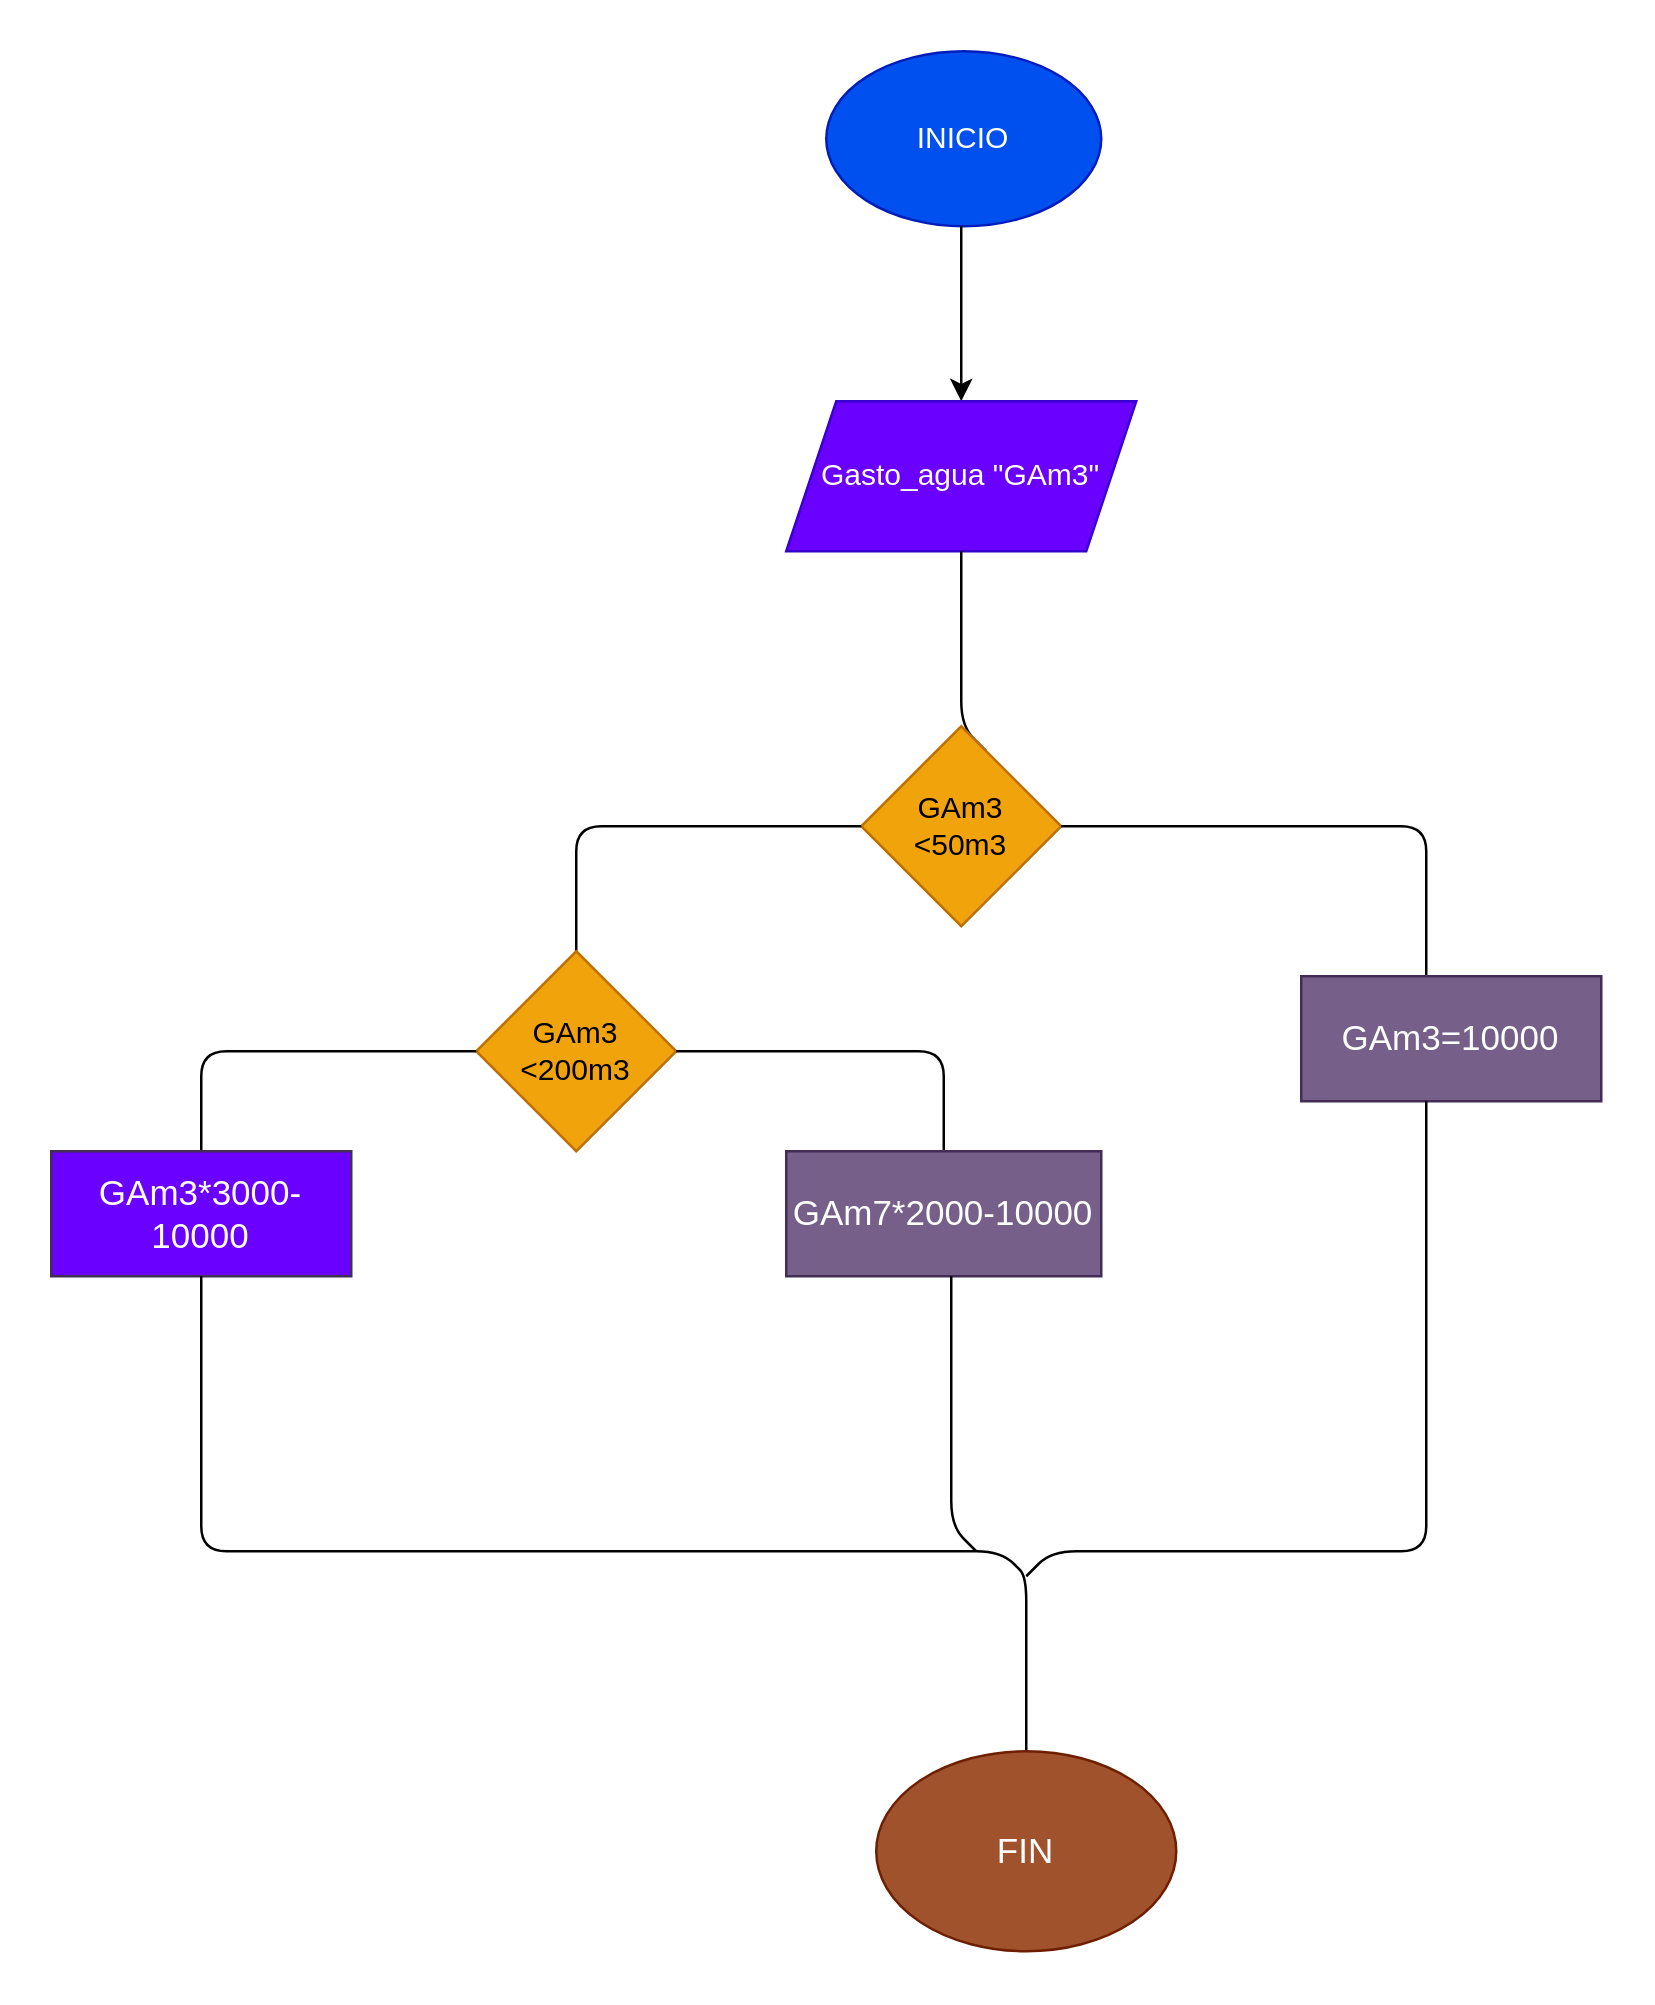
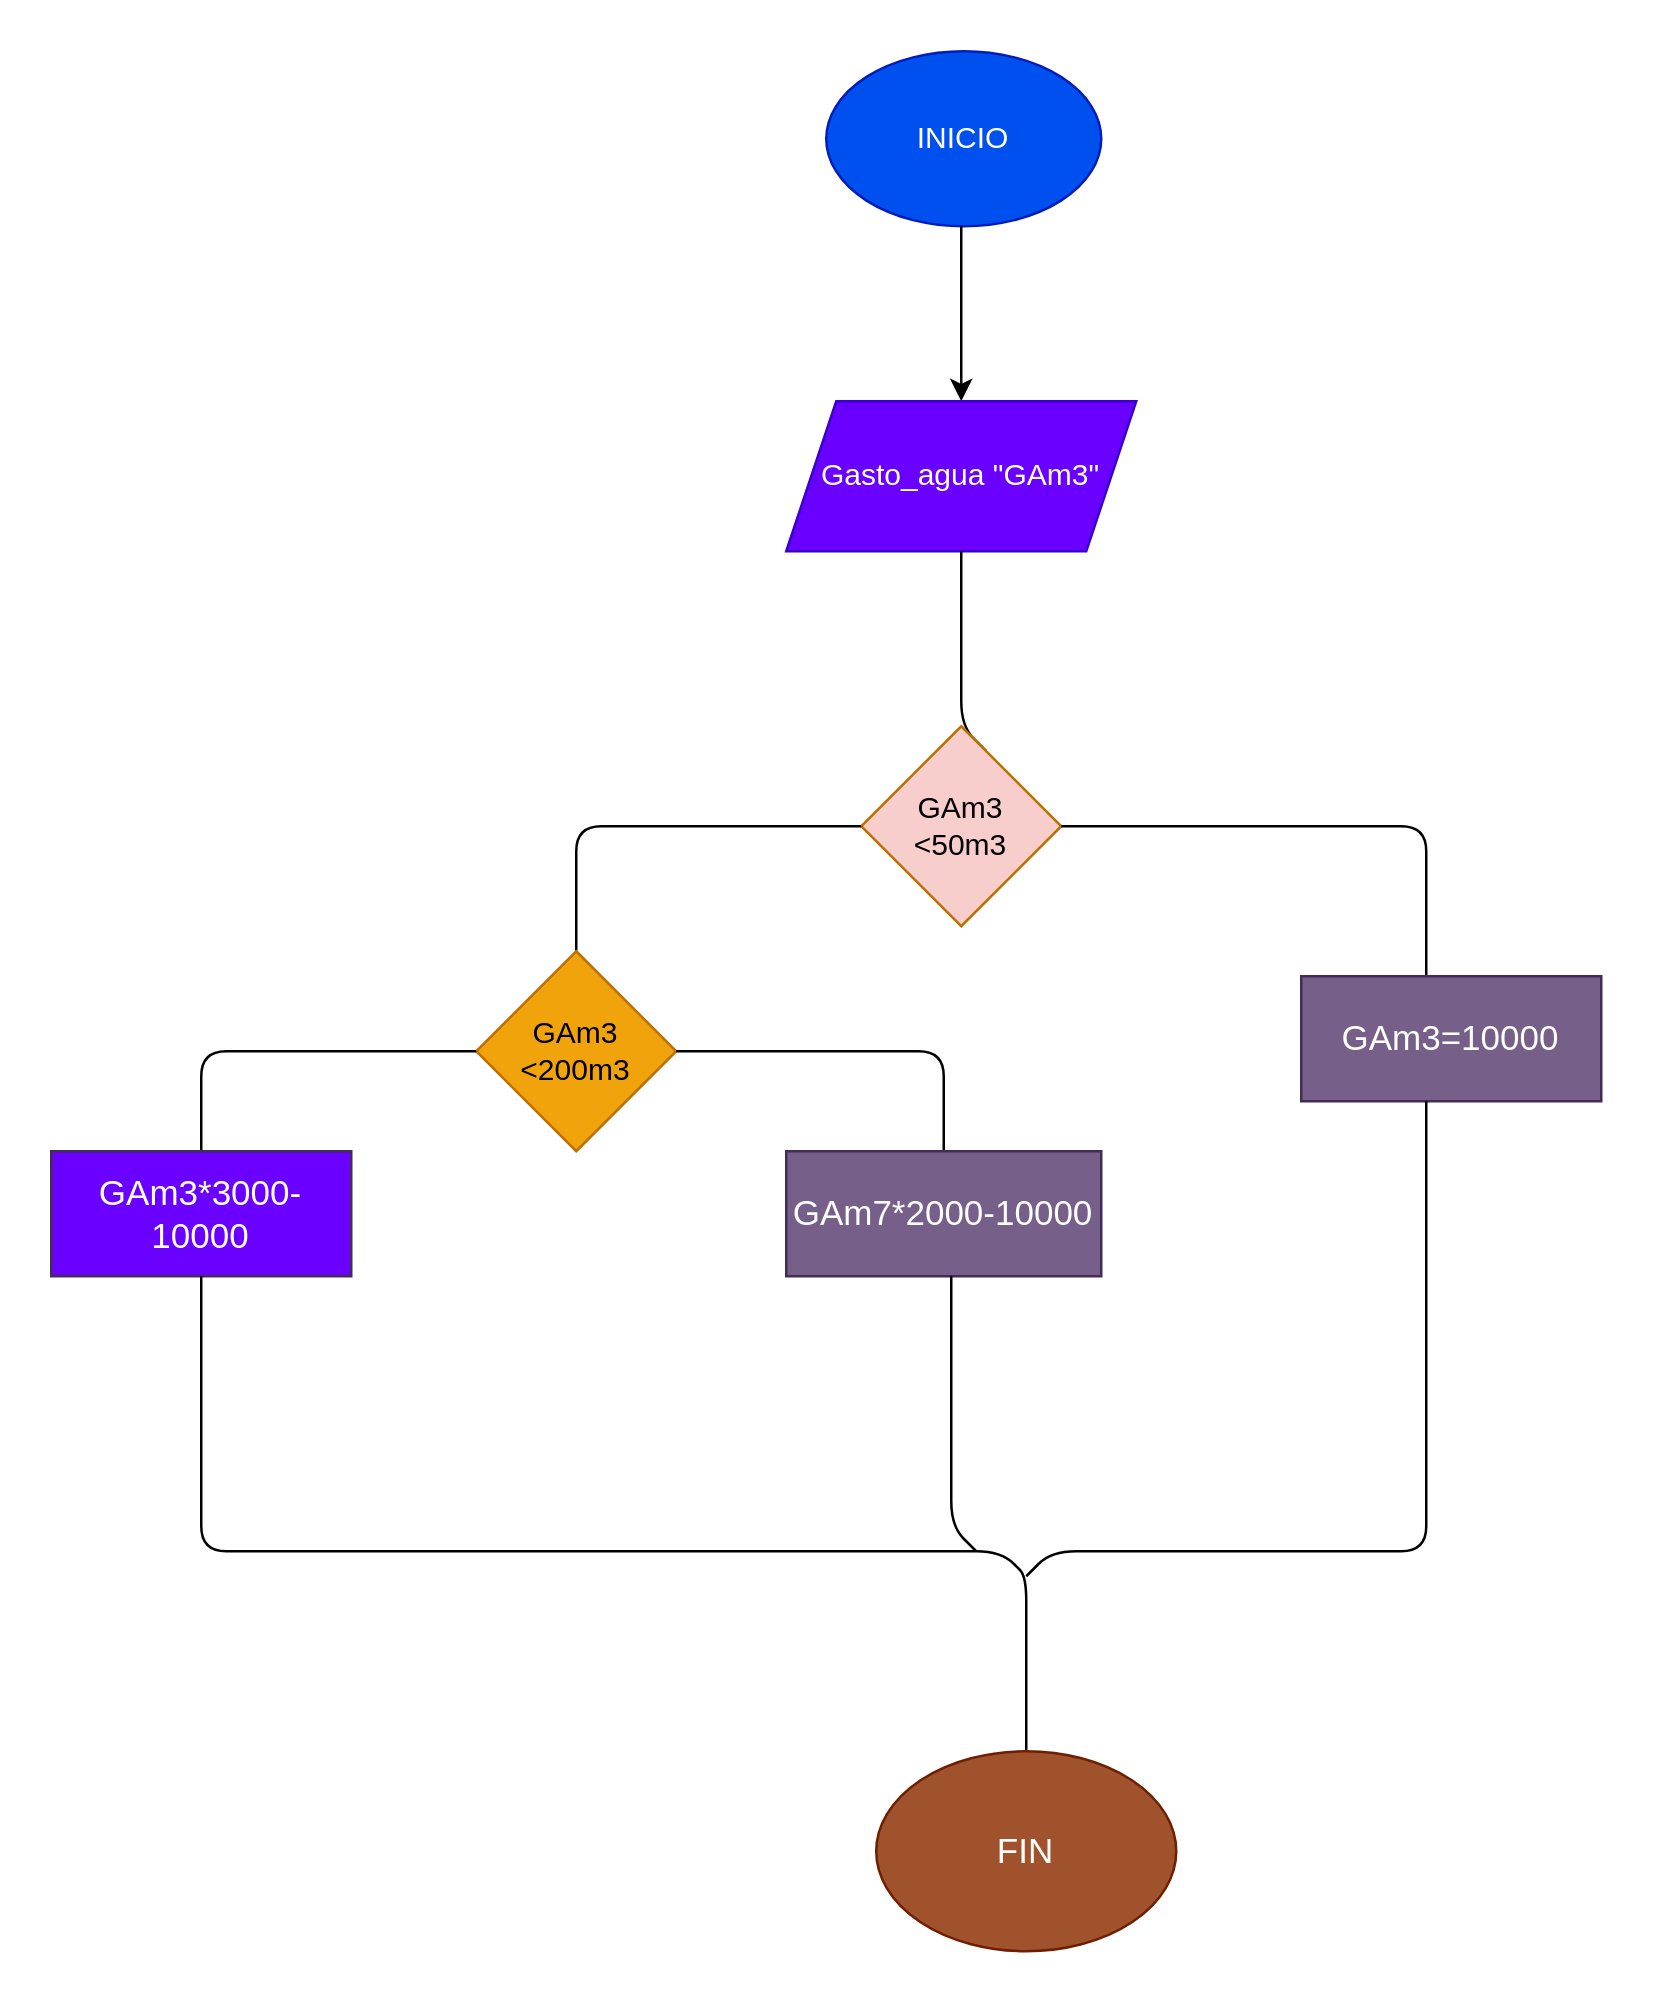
node "GAm3 <50m3": fillcolor #f0a30a -> #f8cecc
